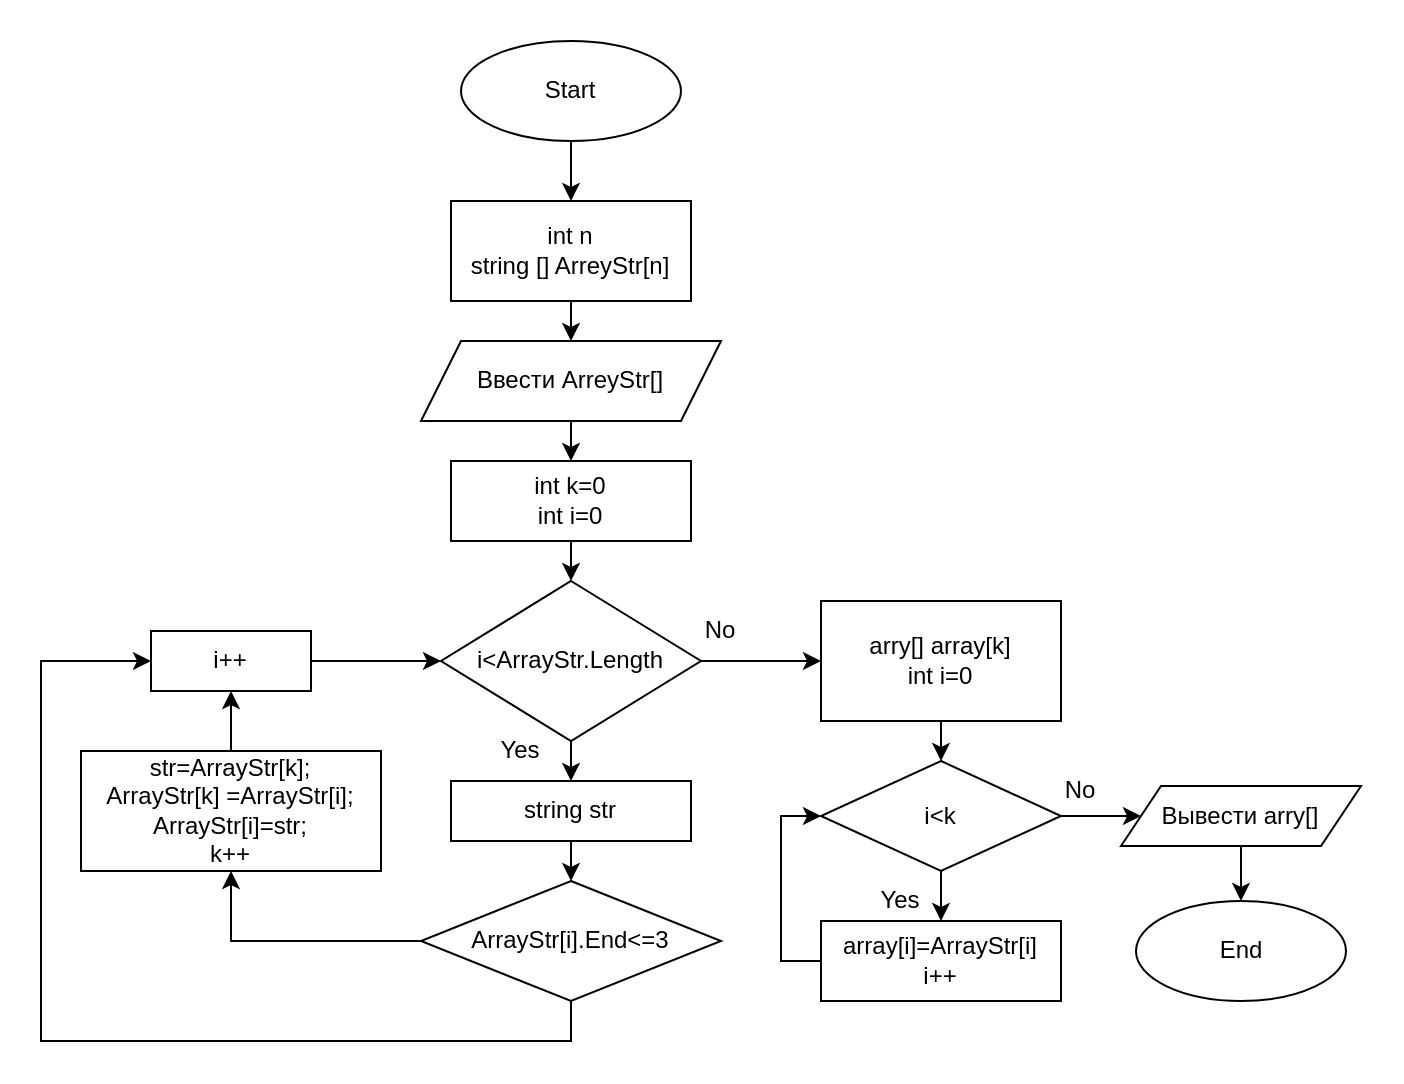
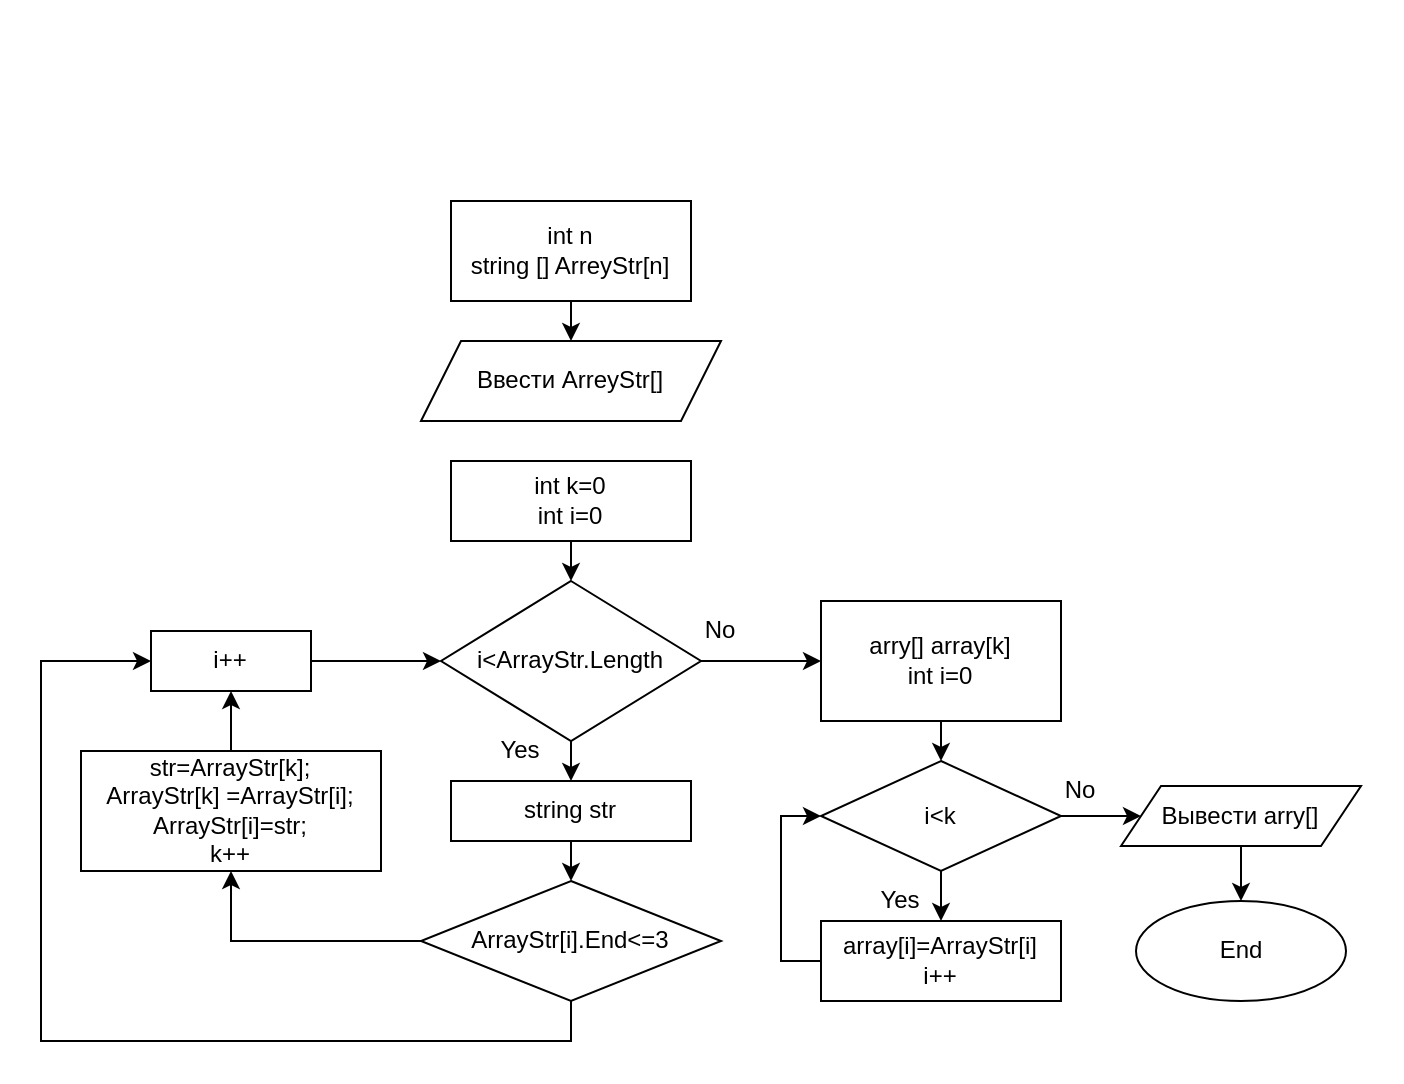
node "Start": removed
edge "Start" -> "int n string [] ArreyStr[n]": removed
edge "Ввести ArreyStr[]" -> "int k=0 int i=0": removed
